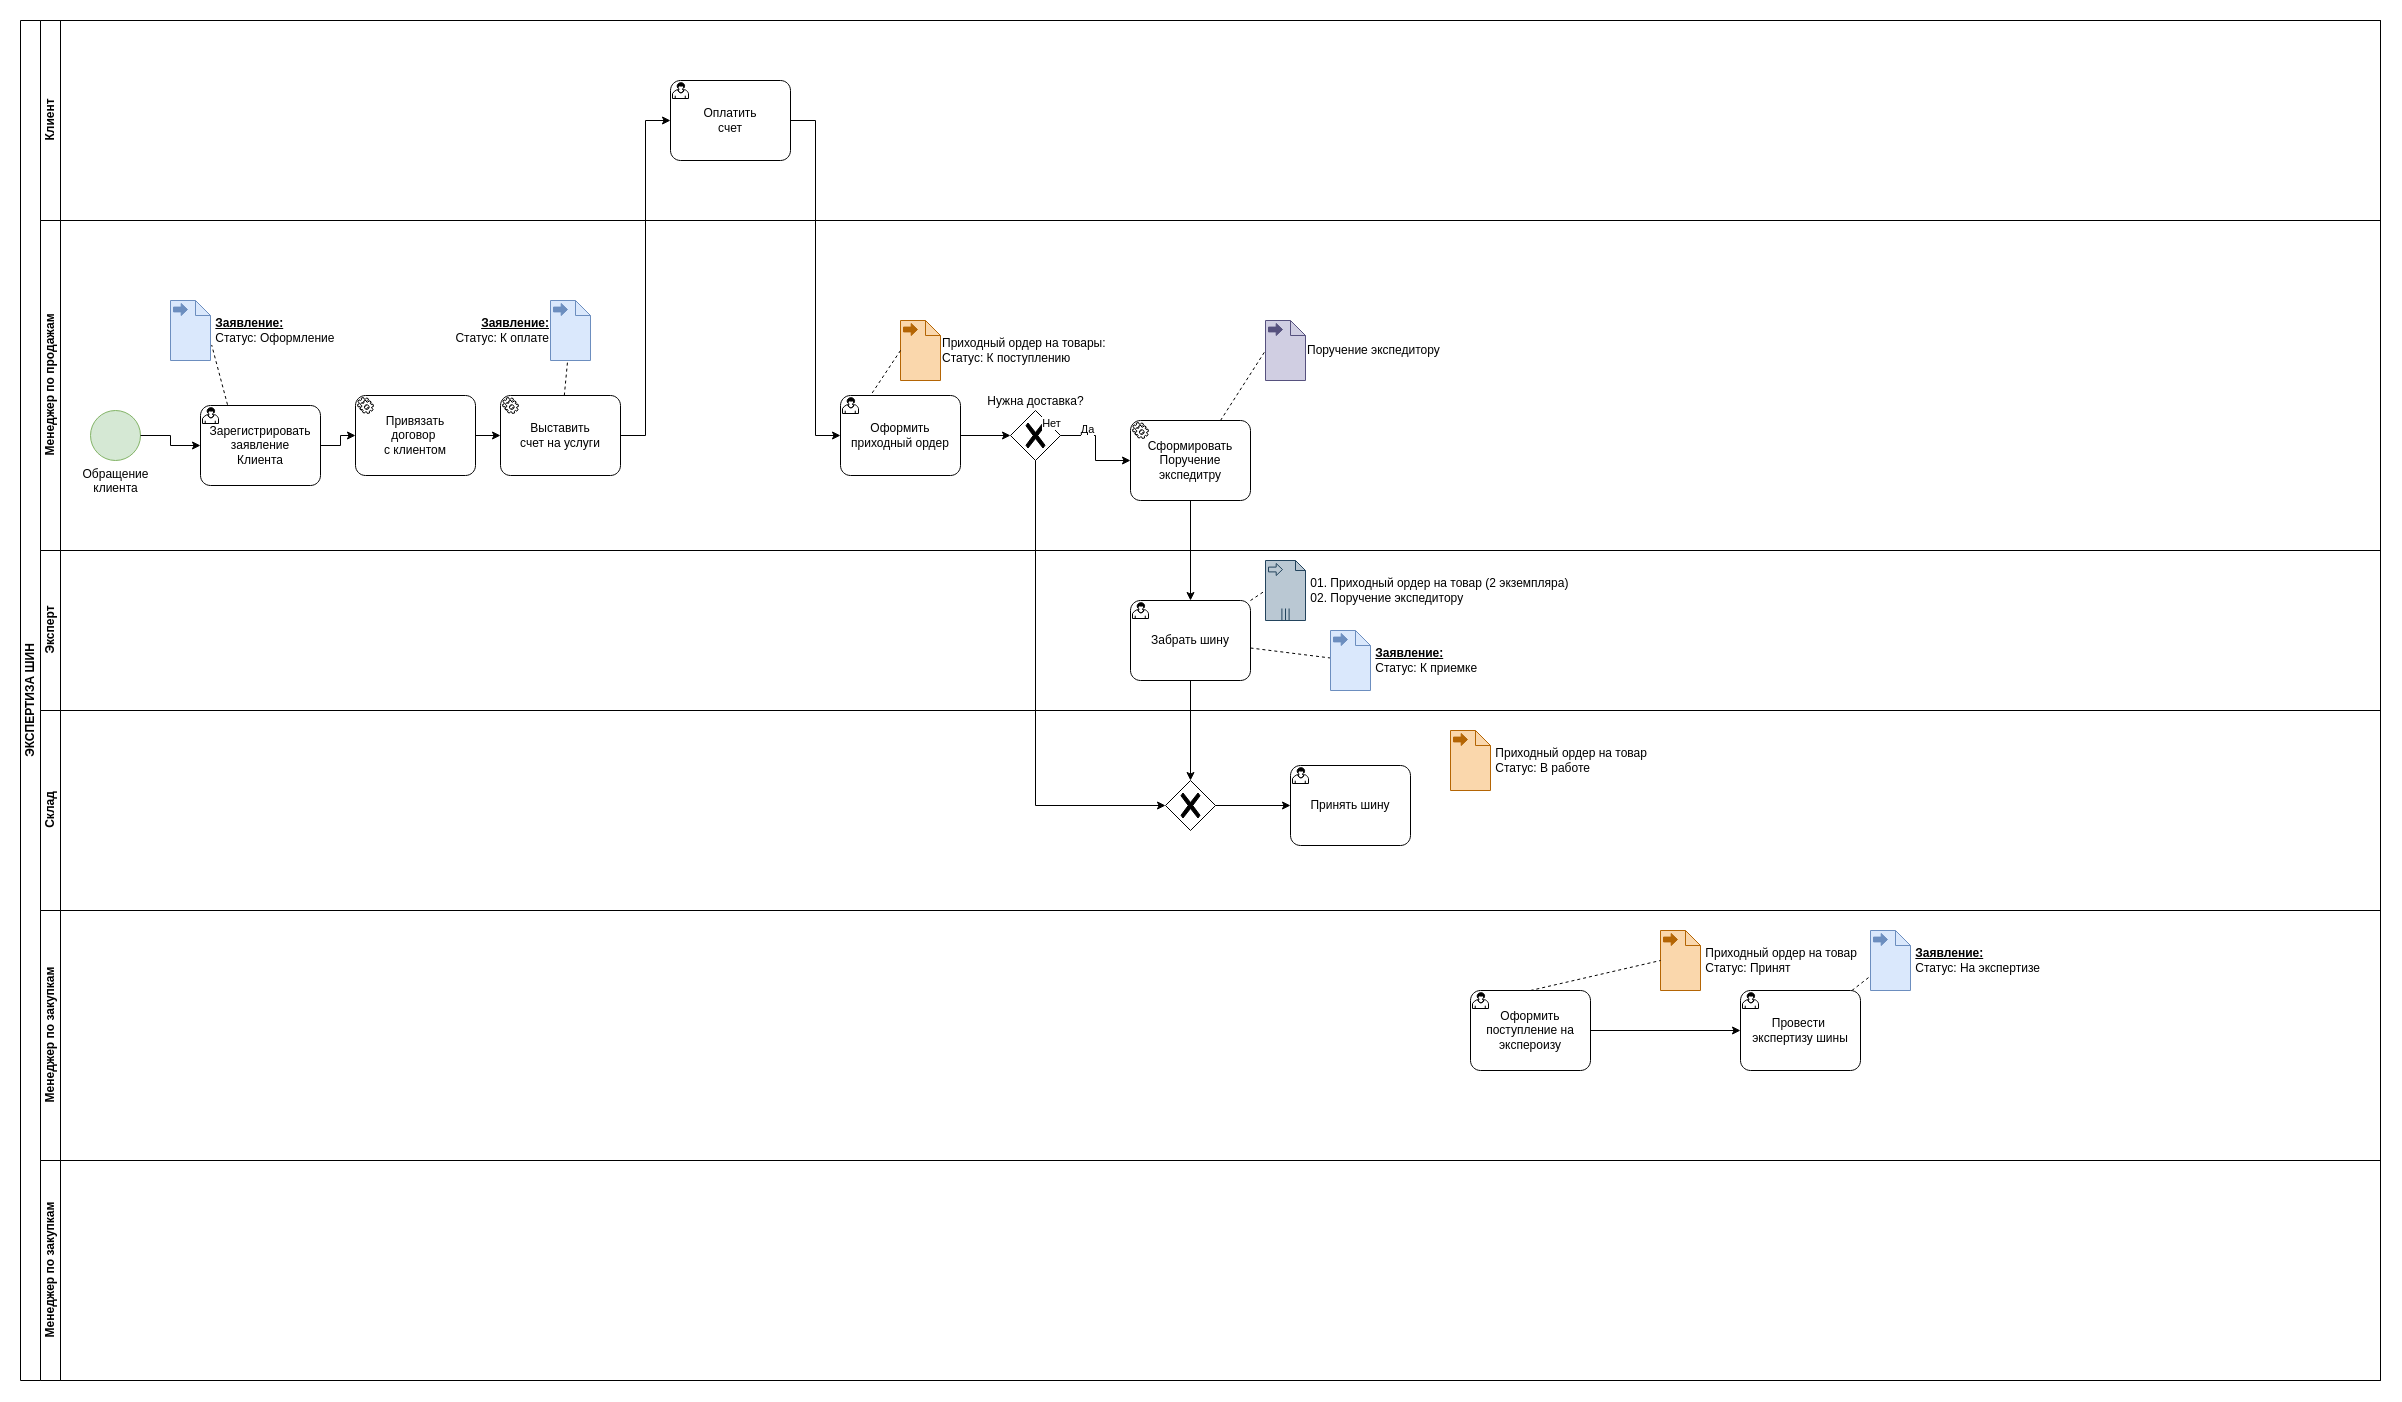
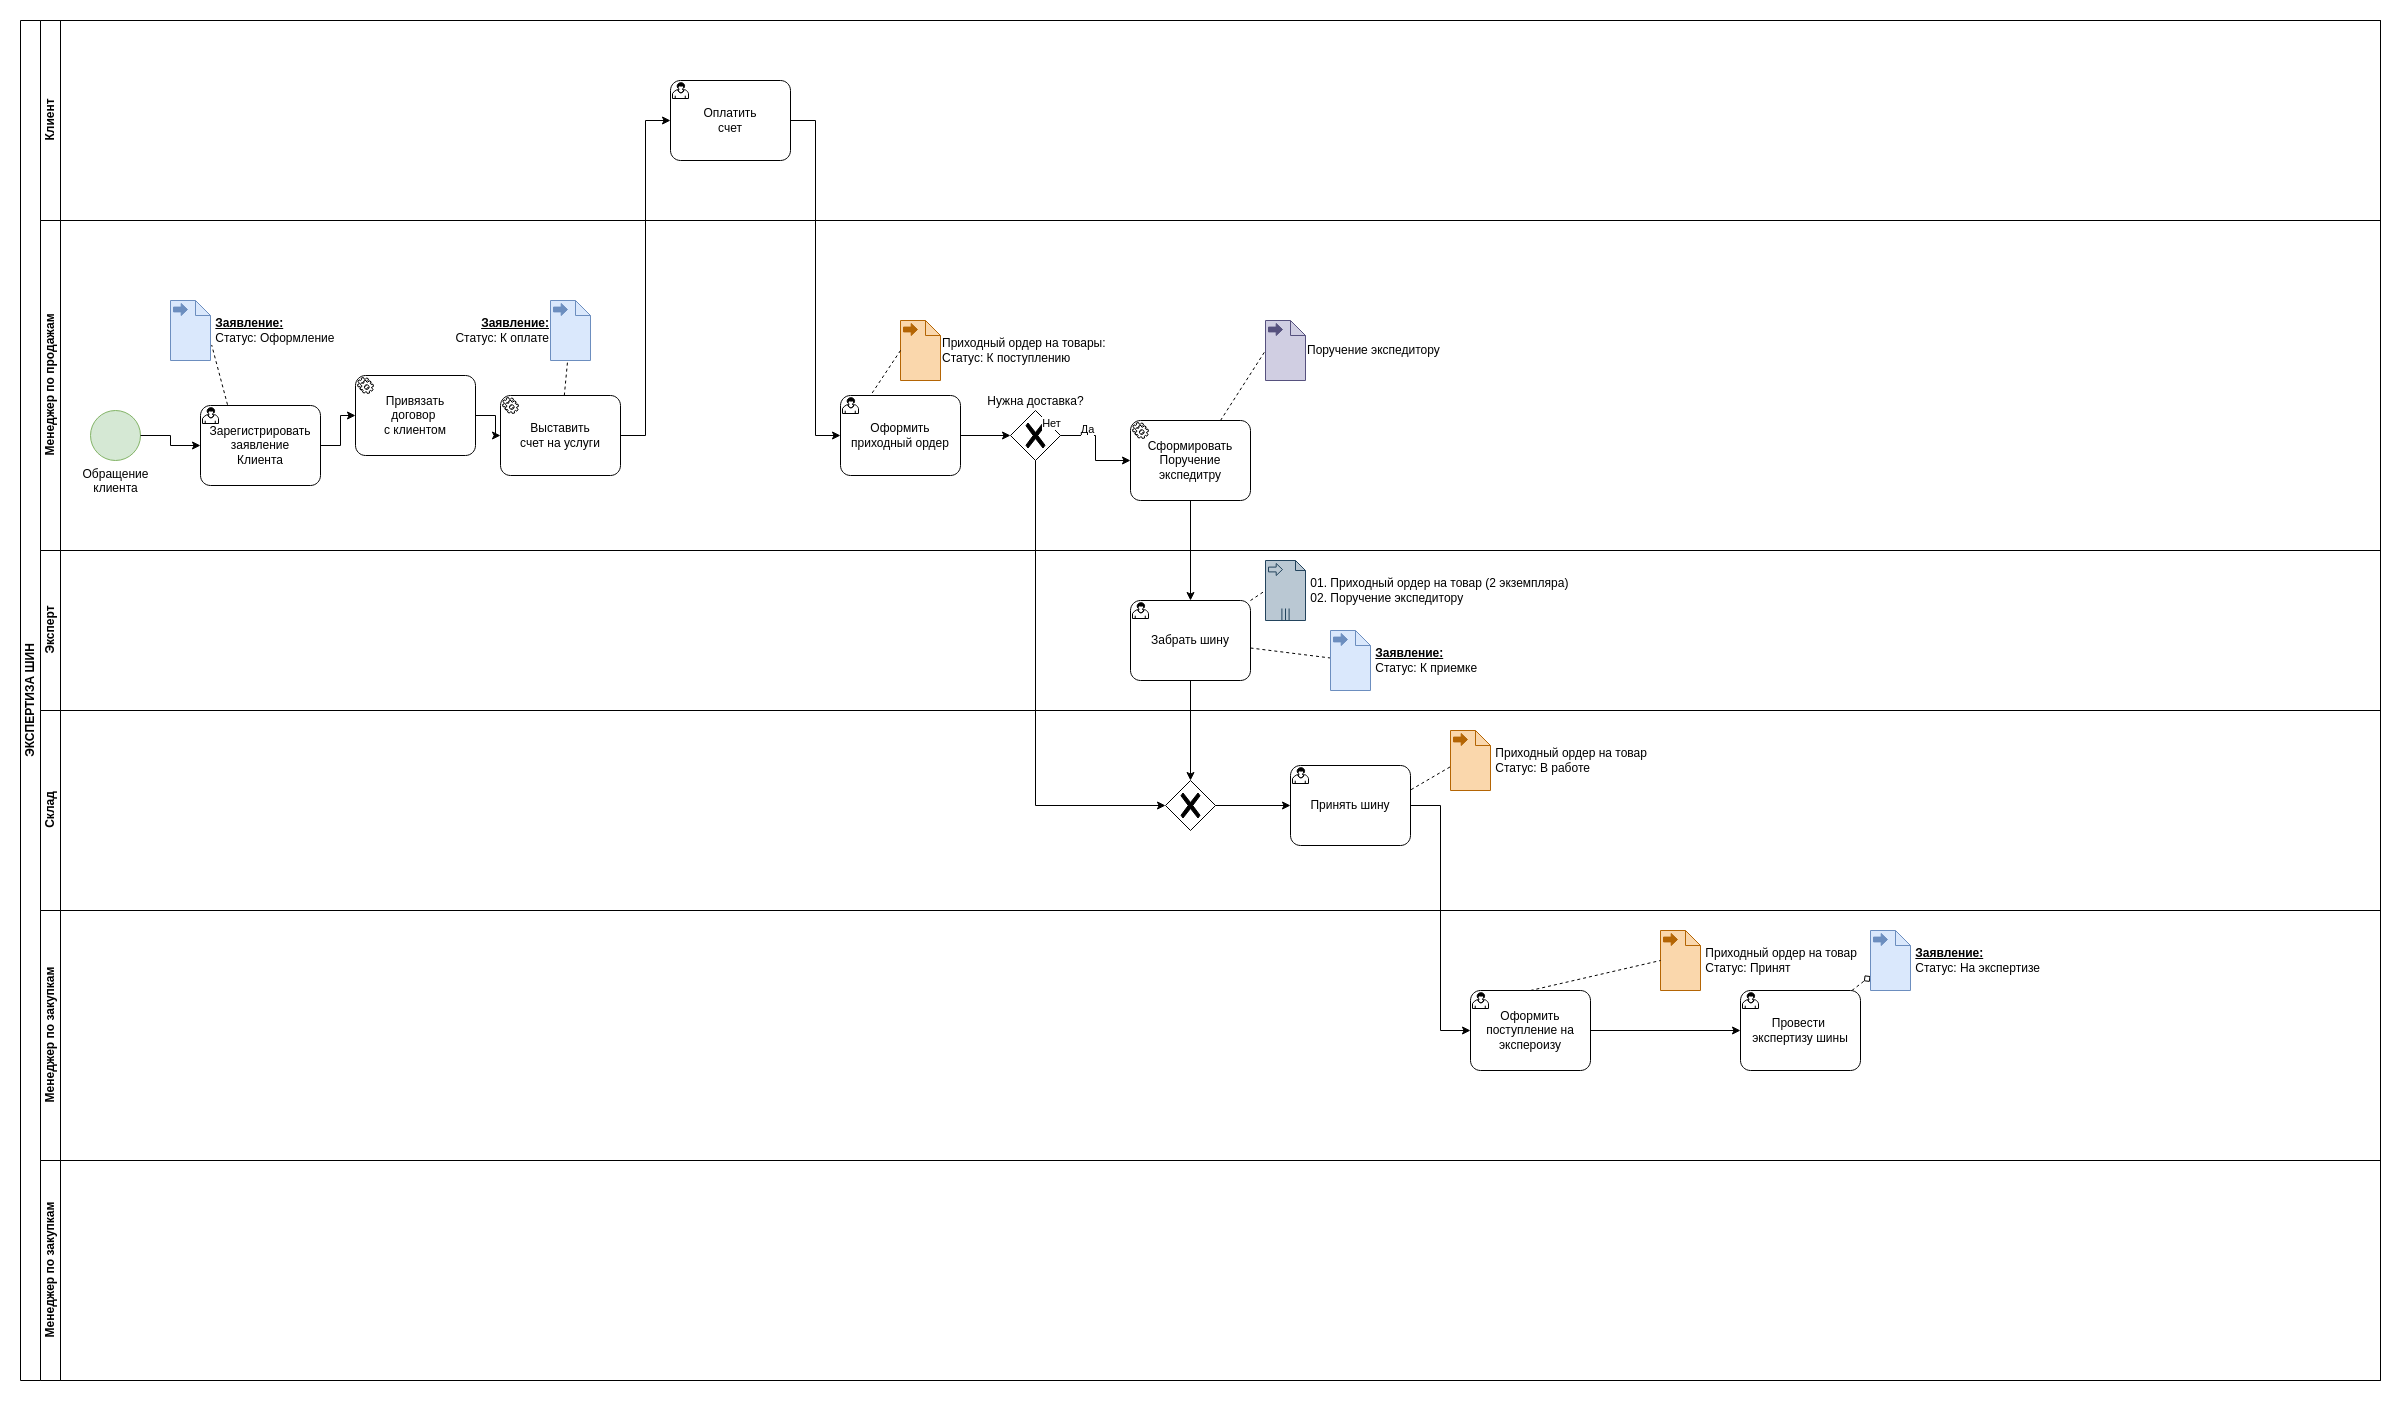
node "Привязать договор с клиентом": moved (416, 436) -> (416, 416)
edge "Приходный ордер на товар Статус: В работе" -- "Принять шину": added
edge "Принять шину" -> "Оформить поступление на экспероизу": added
edge "Заявление: Статус: На экспертизе" -- "Провести экспертизу шины": arrowhead none -> diamond
